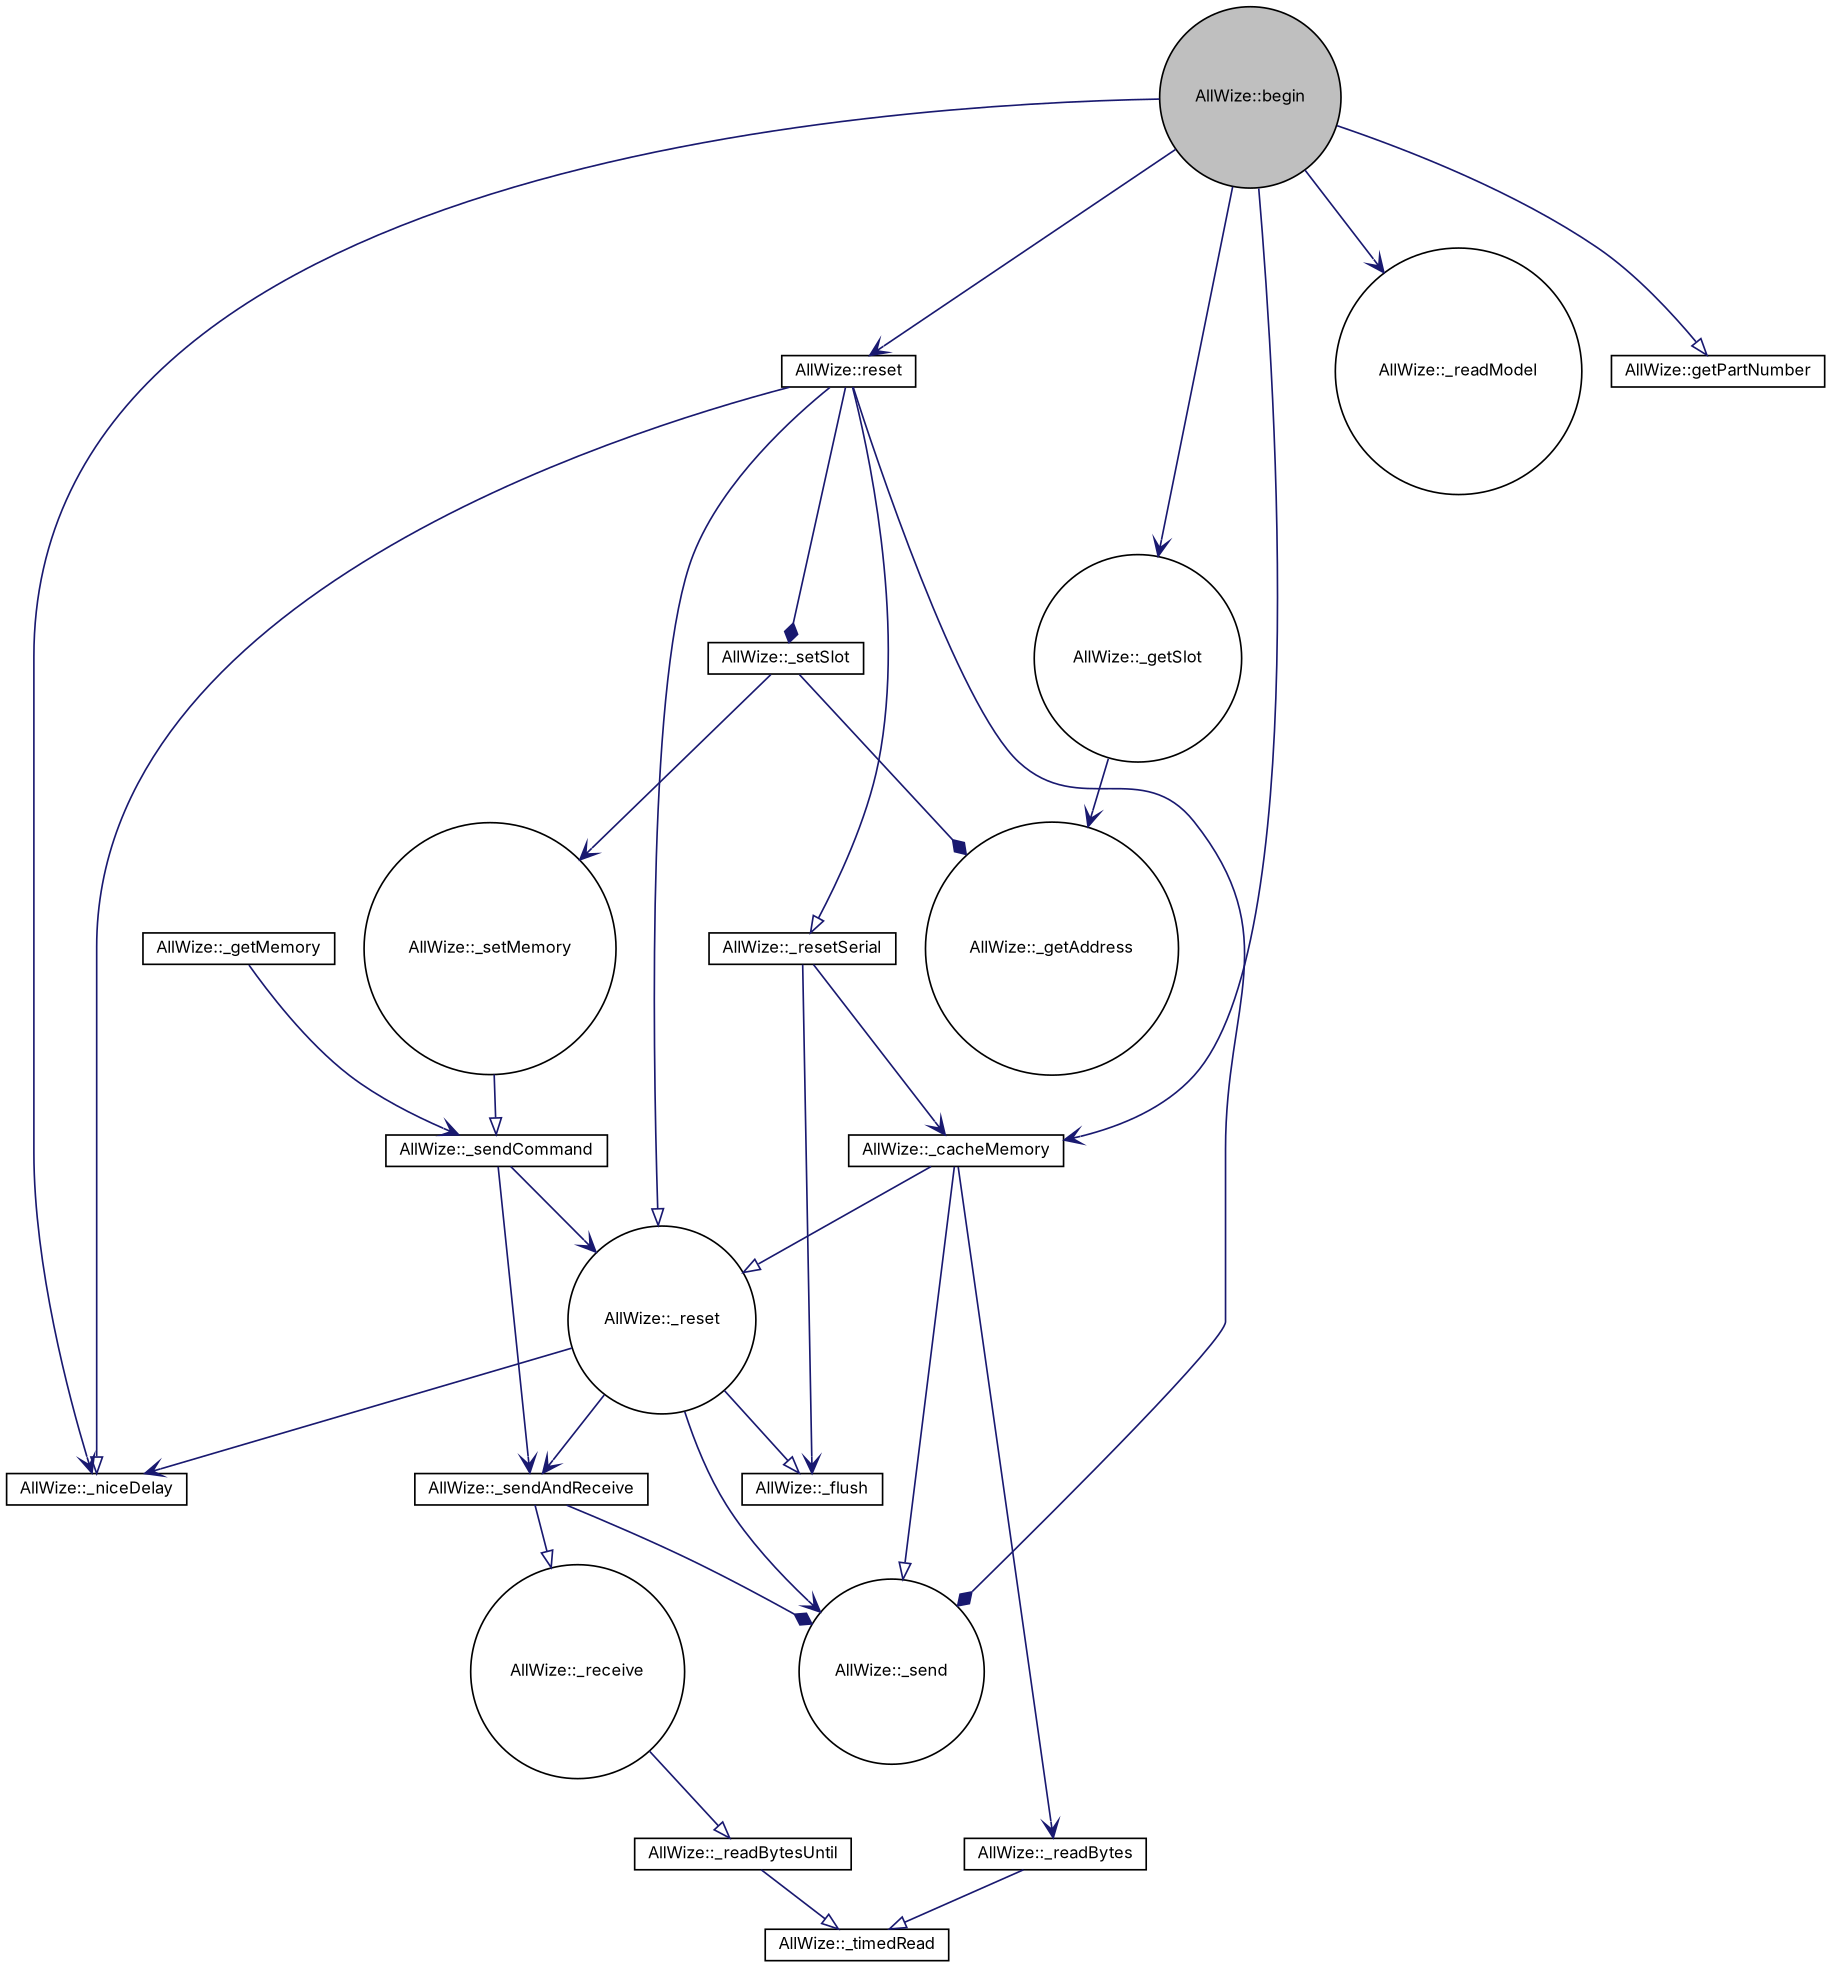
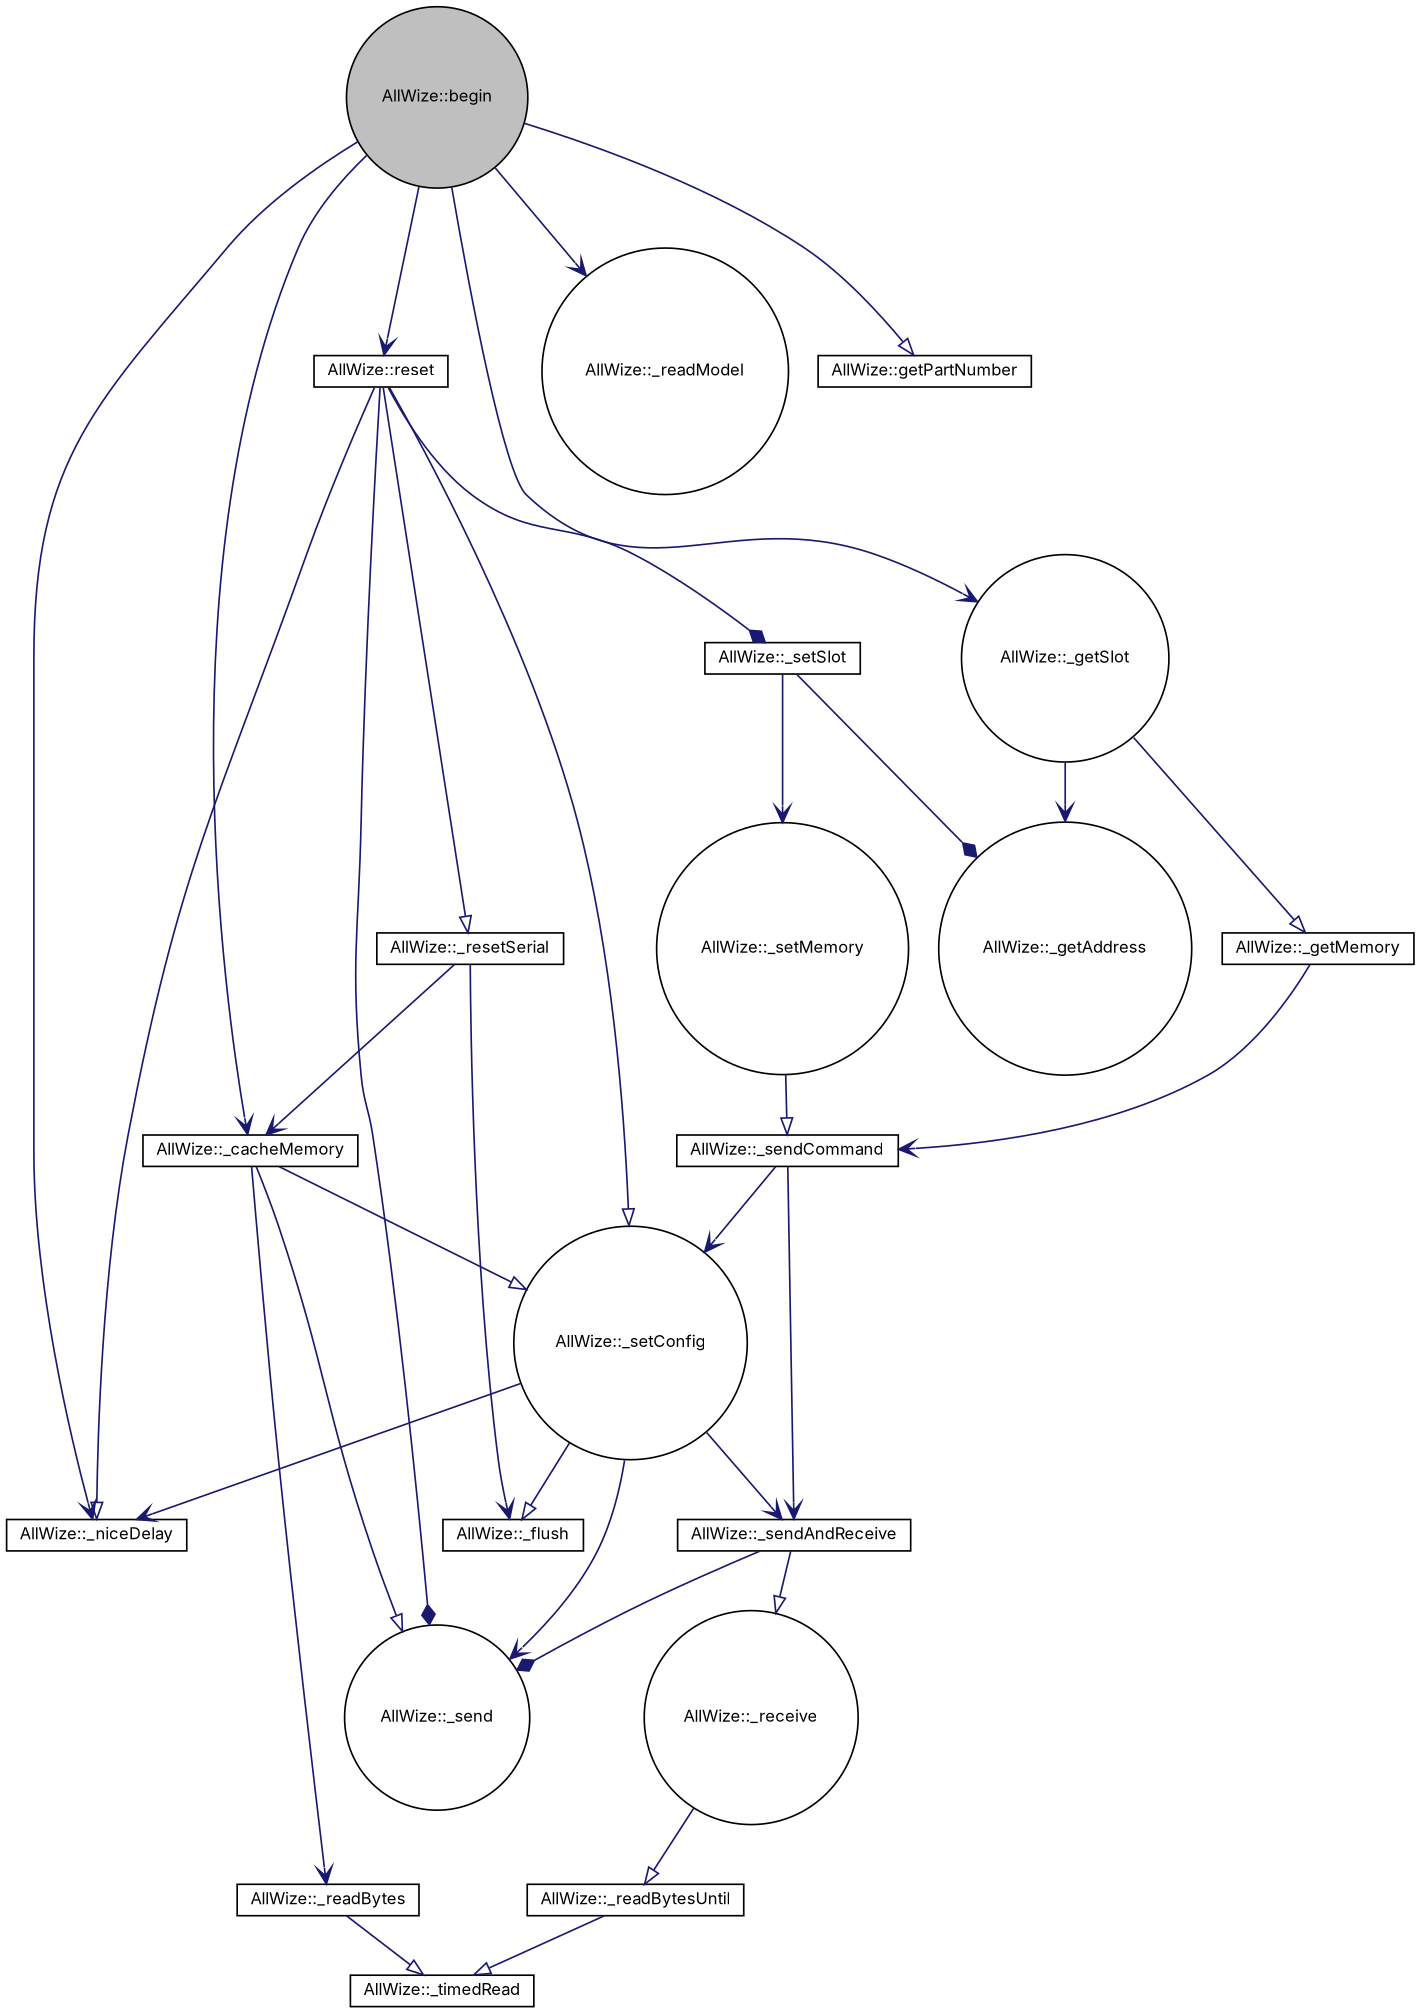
edge "AllWize::_getSlot" -> "AllWize::_getMemory": added
node "AllWize::_reset": label "AllWize::_reset" -> "AllWize::_setConfig"
